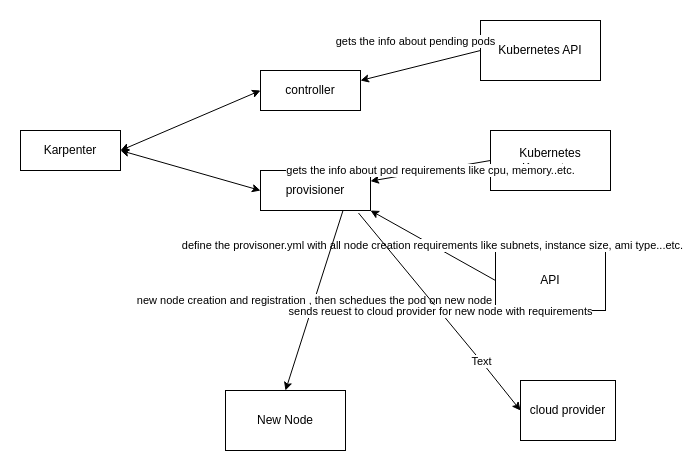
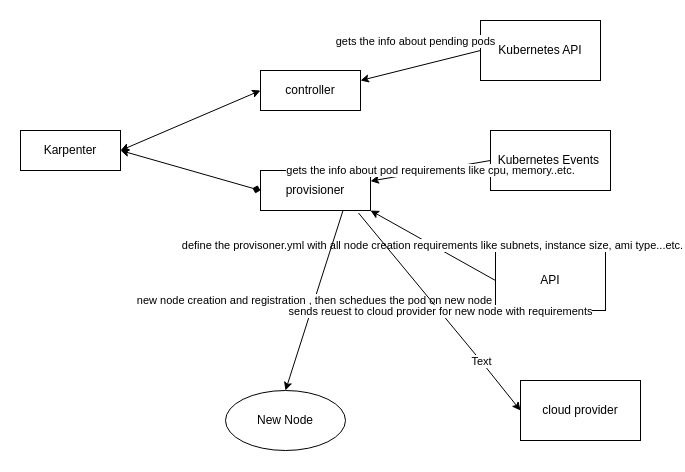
node "Kubernetes Karpenter": label "Kubernetes Karpenter" -> "Kubernetes Events"
edge "Karpenter" -- "provisioner": arrowhead classic -> diamond
node "cloud provider": size 95x60 -> 120x60
node "New Node": shape rectangle -> ellipse
